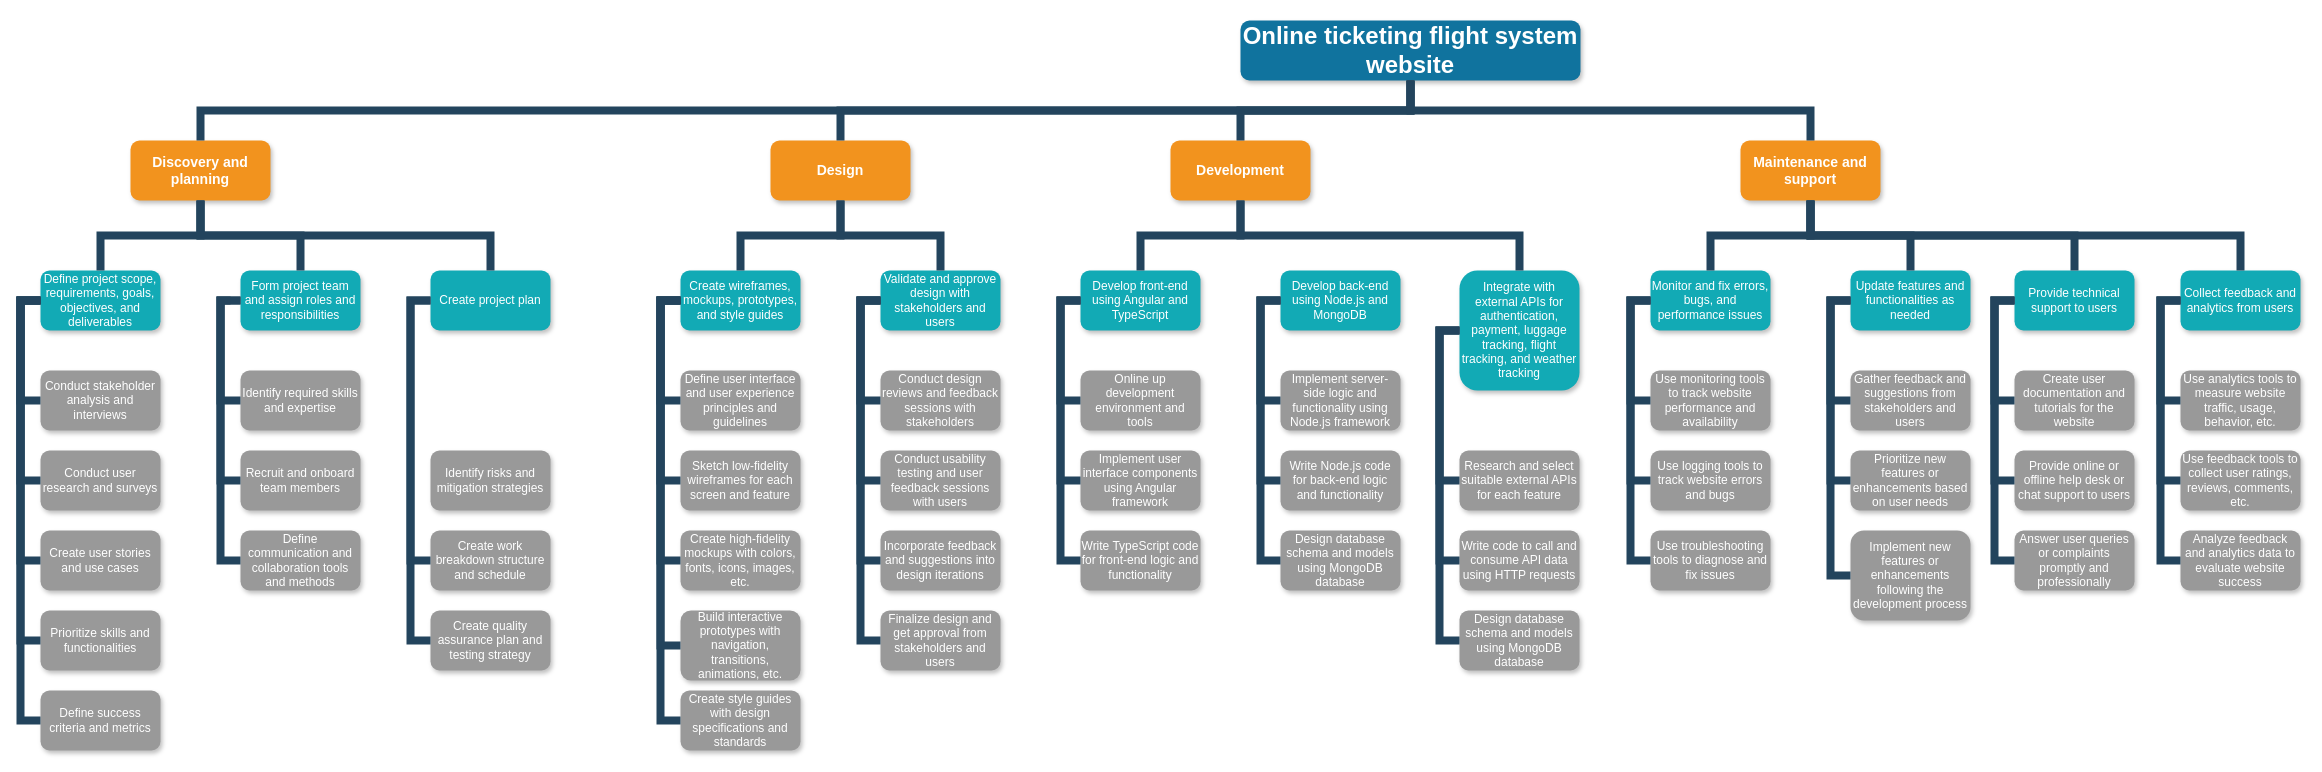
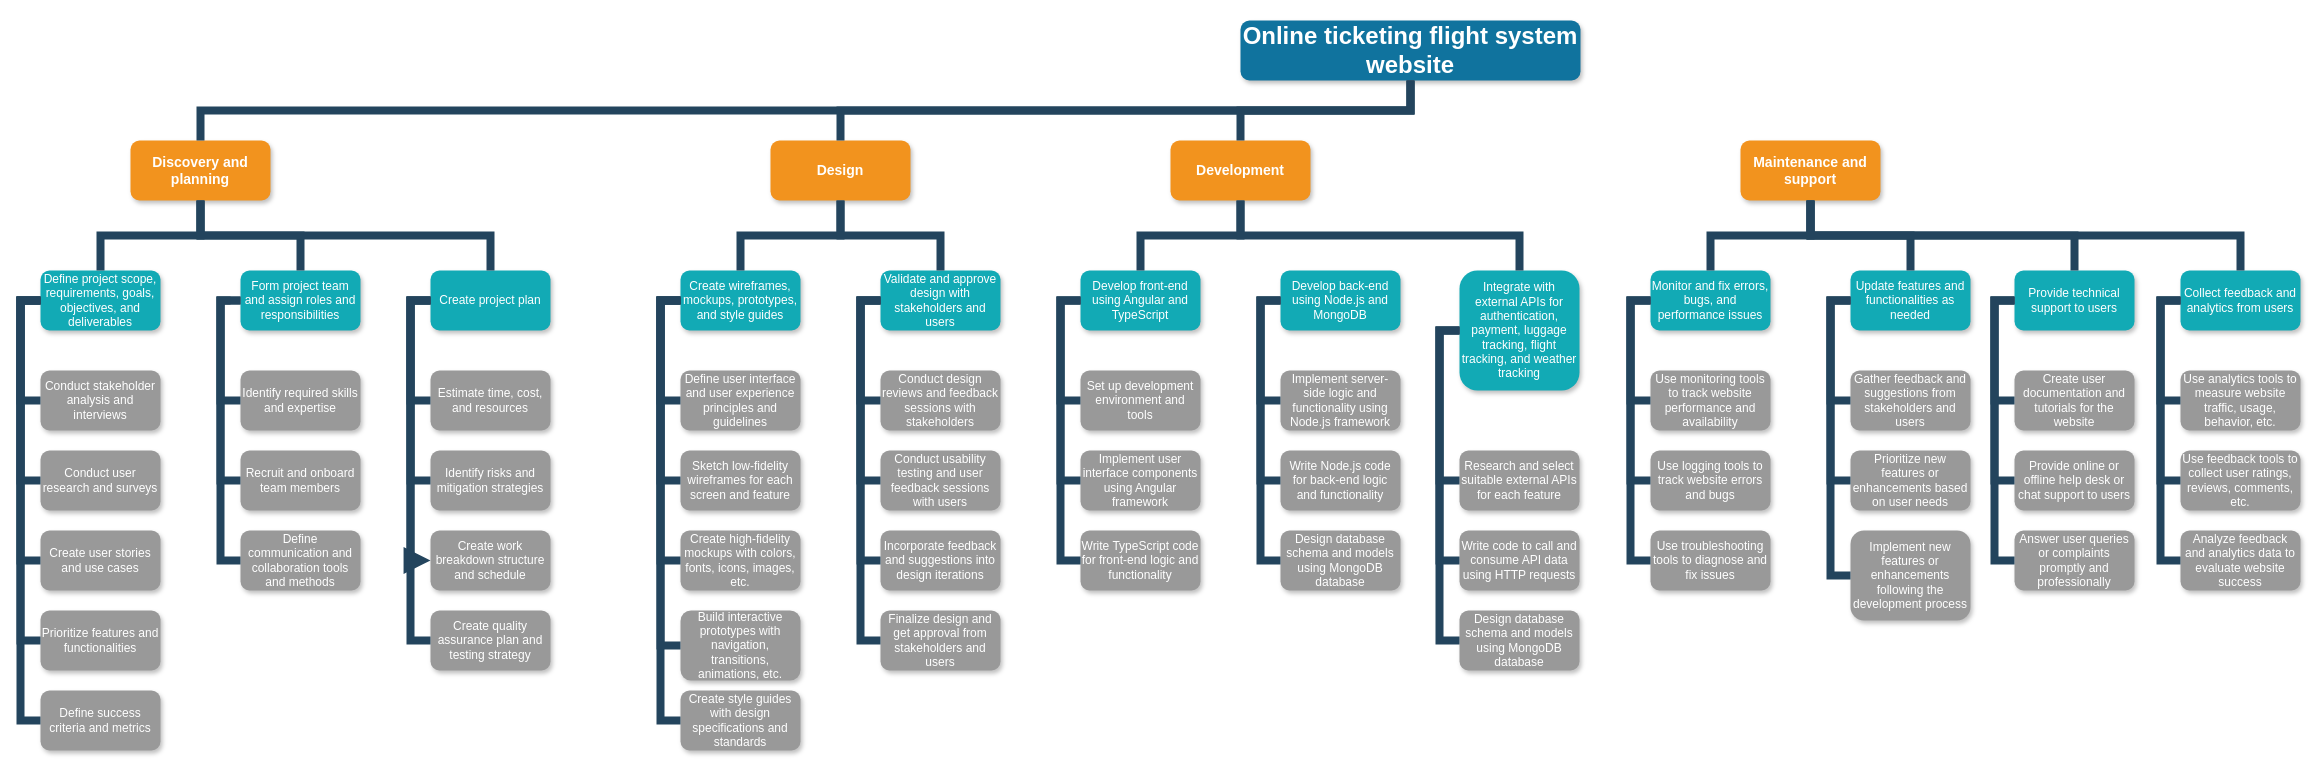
edge "Online ticketing flight system website" -- "Maintenance and support": removed
edge "Create project plan" -- "Estimate time, cost, and resources": added
node "Estimate time, cost, and resources": added
node "Online up development environment and tools": label "Online up development environment and tools" -> "Set up development environment and tools"
edge "Create project plan" -- "Identify risks and mitigation strategies": added
edge "Create project plan" -- "Create work breakdown structure and schedule": arrowhead none -> block
node "Prioritize skills and functionalities": label "Prioritize skills and functionalities" -> "Prioritize features and functionalities"
